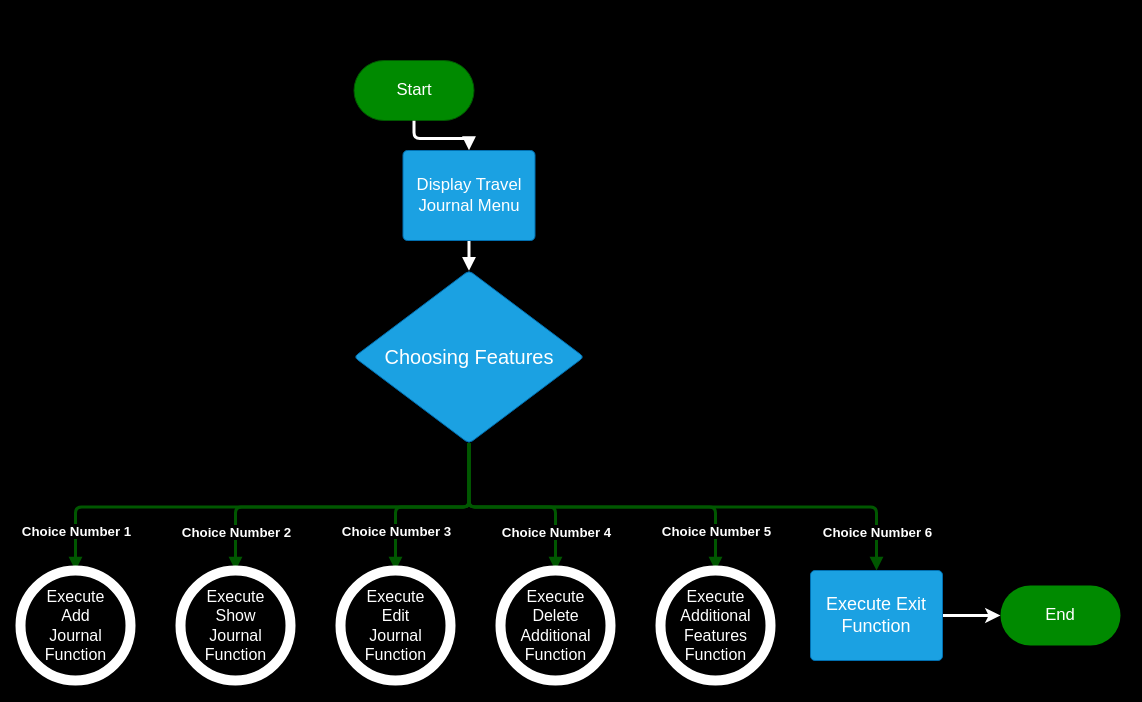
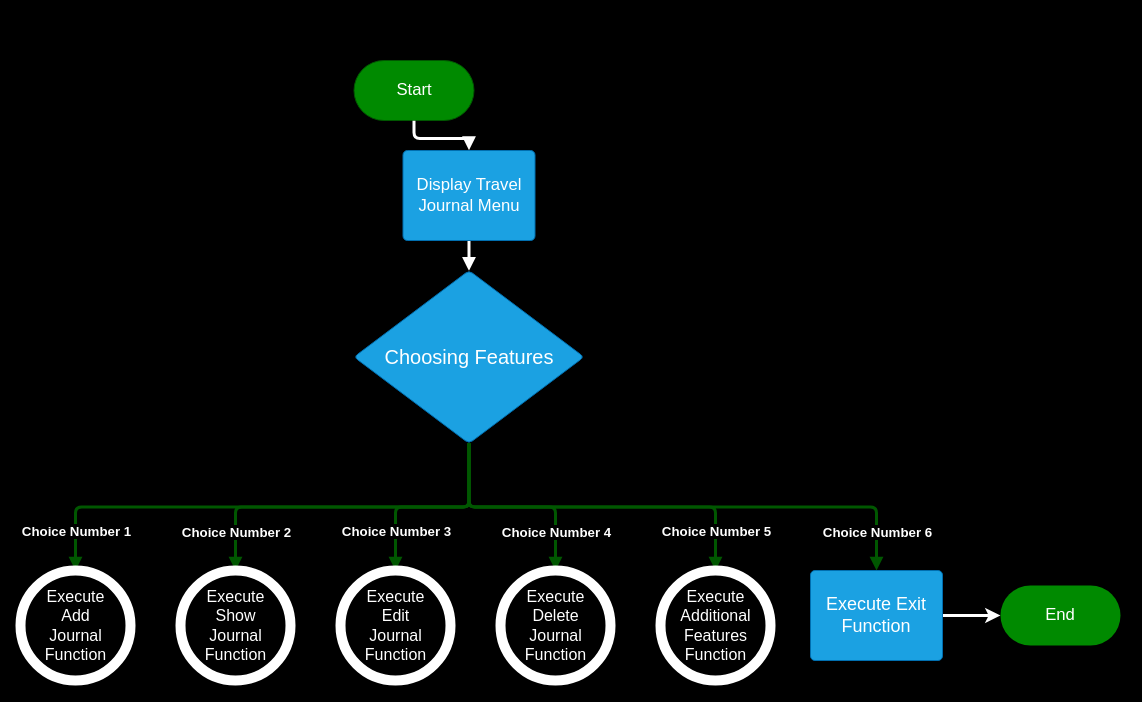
node "Execute Delete Additional Function": label "Execute Delete Additional Function" -> "Execute Delete Journal Function"
